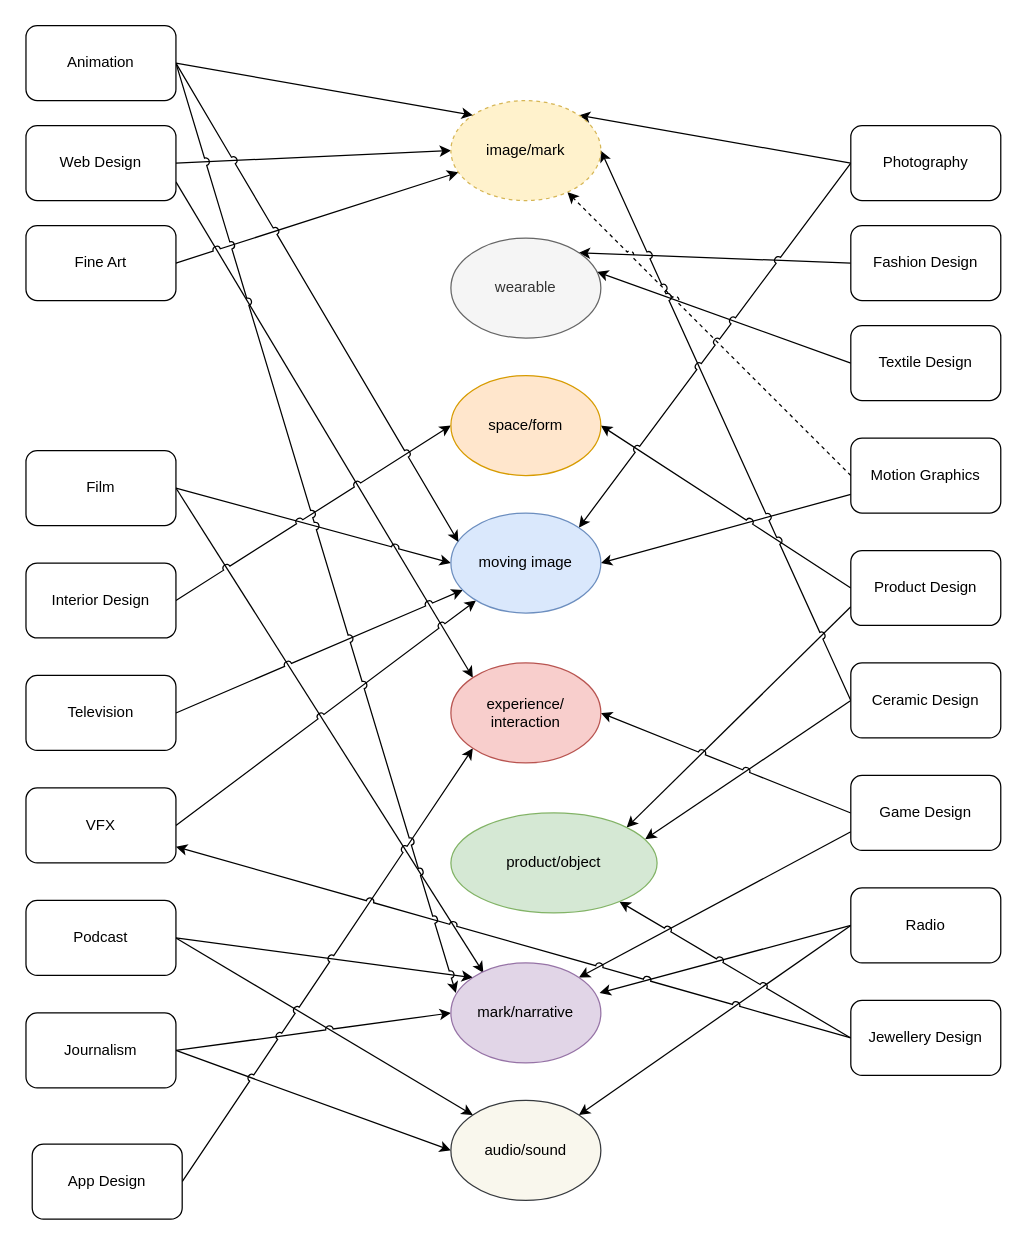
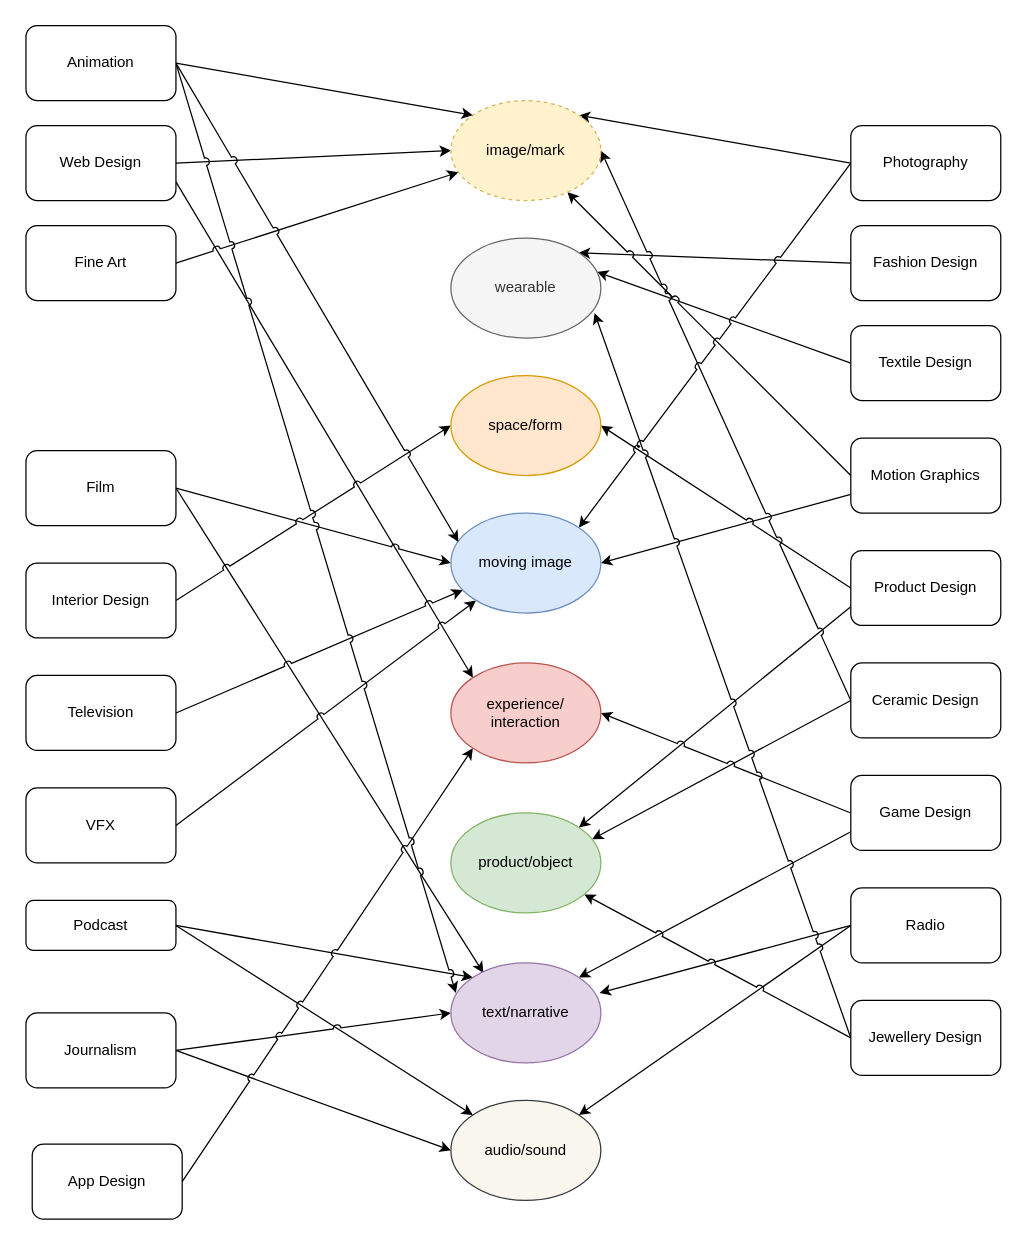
edge "Motion Graphics" -> "image/mark": style dashed -> solid
node "product/object": size 206x100 -> 150x100
node "Podcast": size 150x75 -> 150x50
edge "Jewellery Design" -> "VFX": now "Jewellery Design" -> "wearable"
node "mark/narrative": label "mark/narrative" -> "text/narrative"
